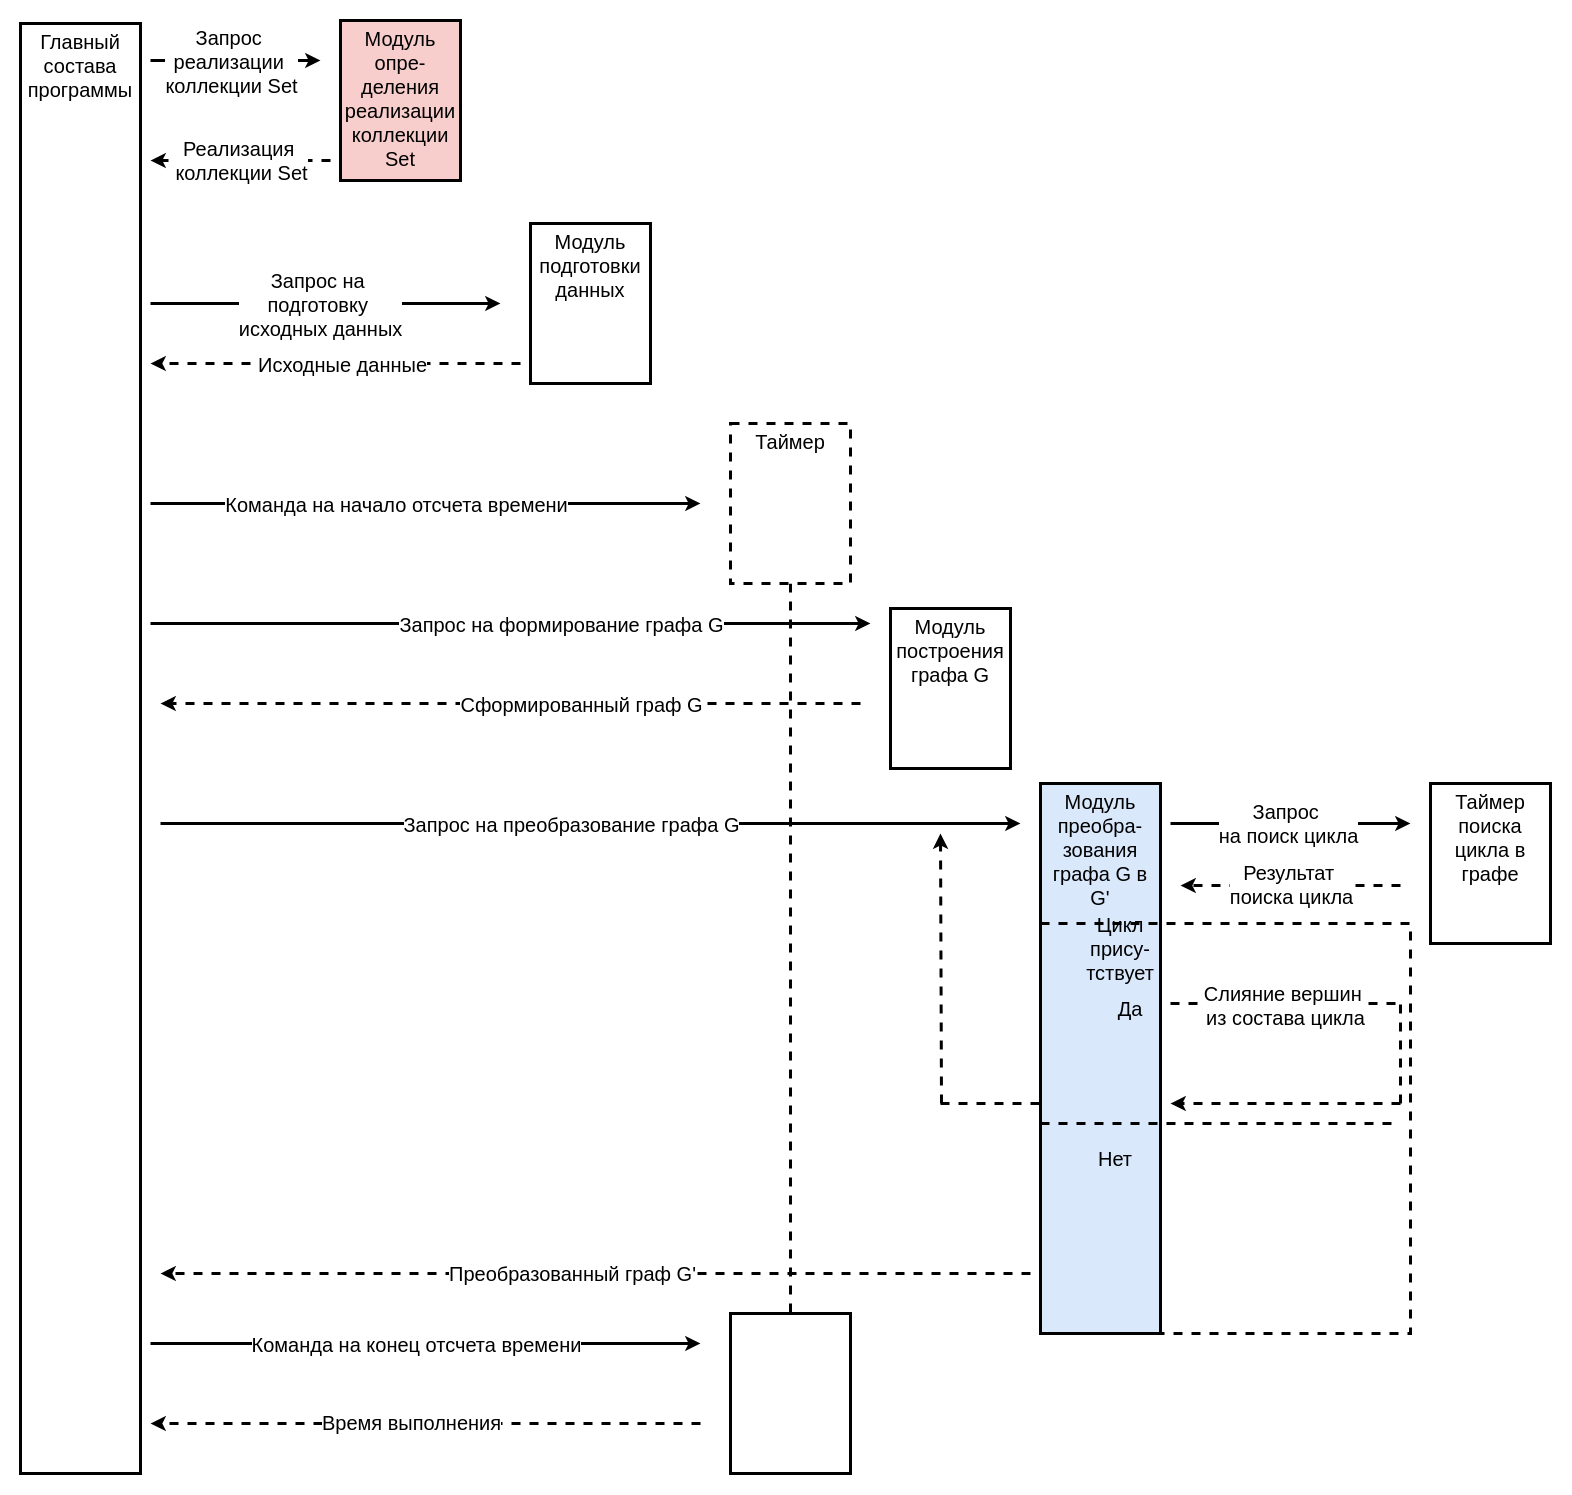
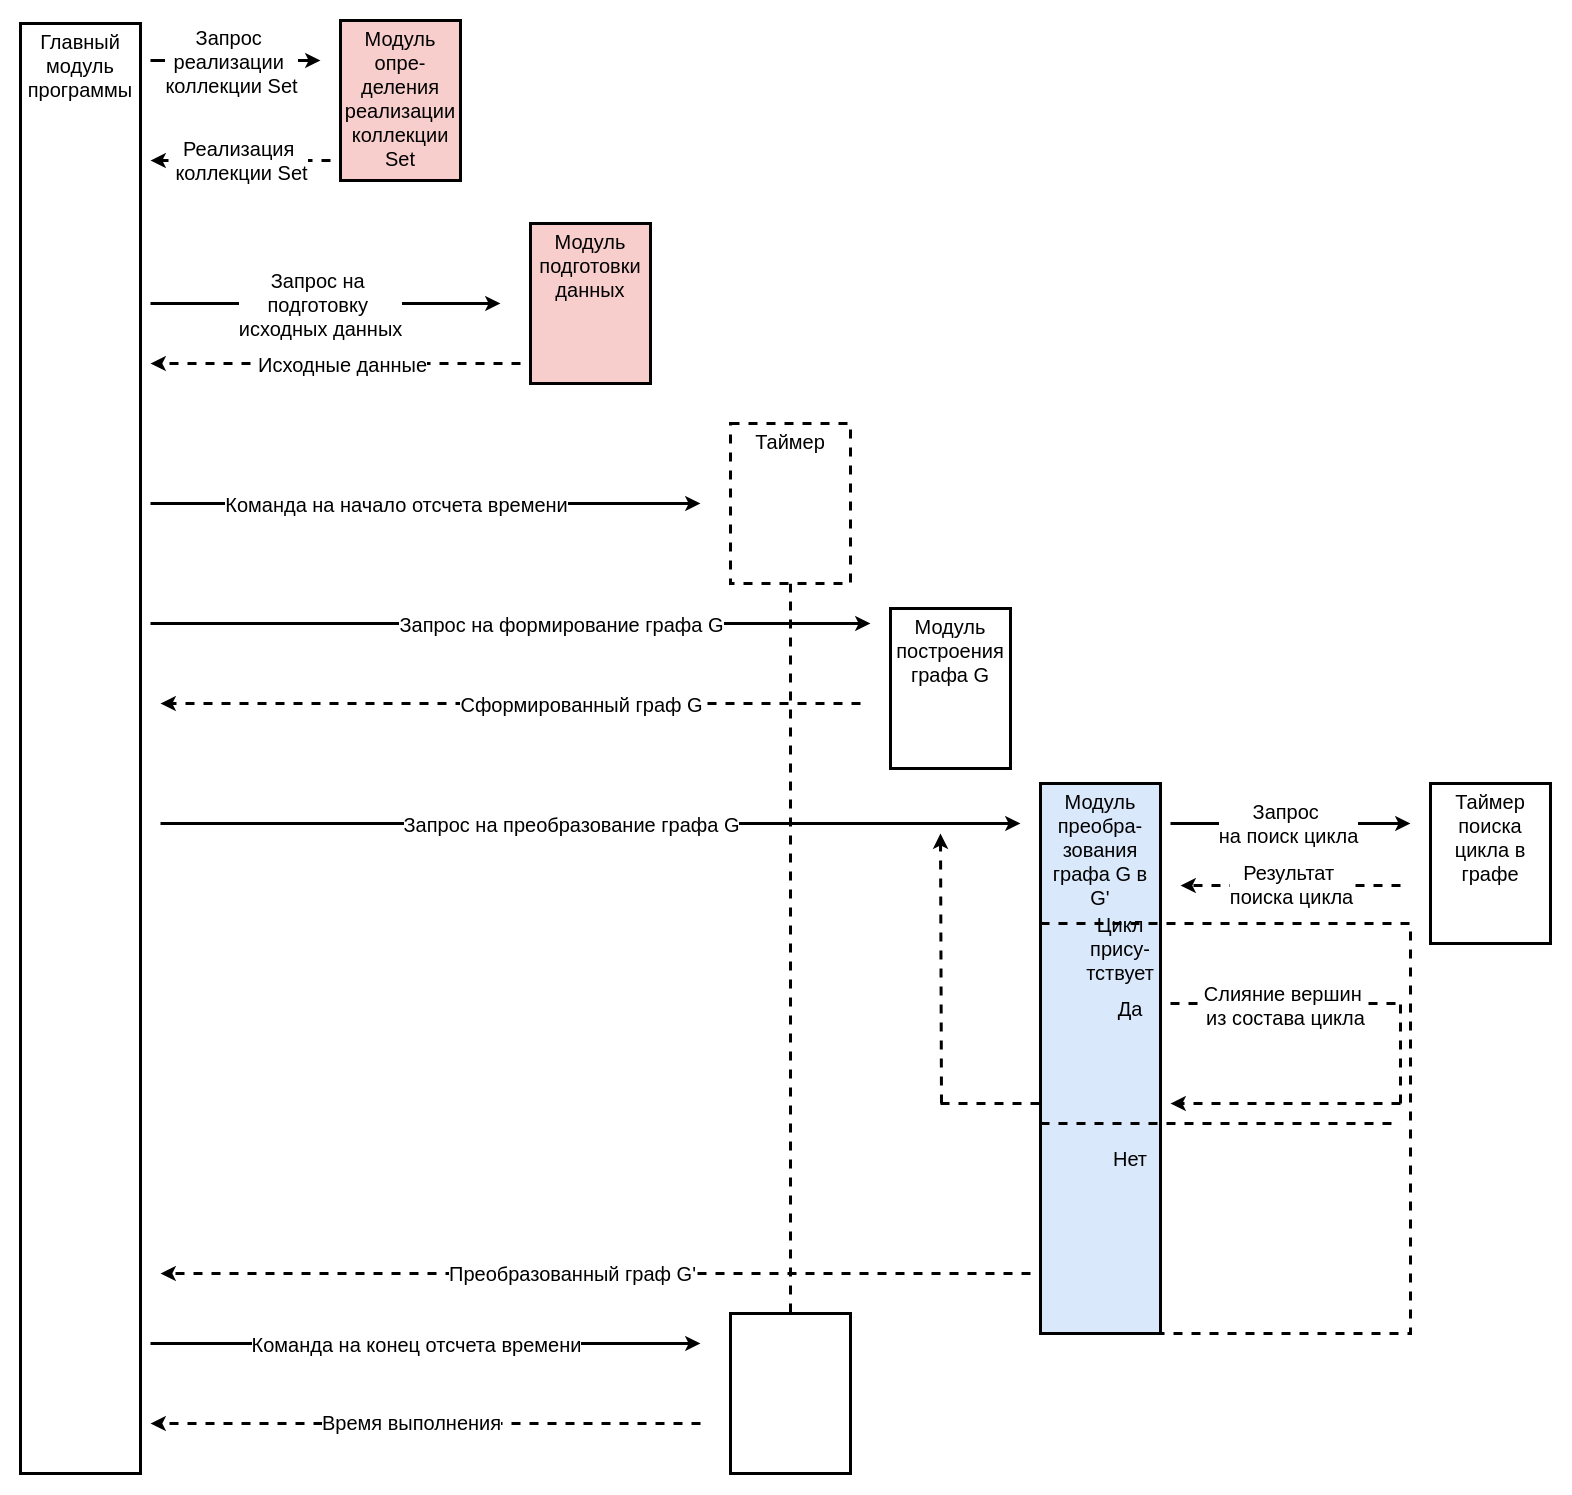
node "Главный состава программы": label "Главный состава программы" -> "Главный модуль программы"
node "Модуль подготовки данных": fillcolor #ffffff -> #f8cecc
node "Нет": moved (1116, 1159) -> (1131, 1159)
